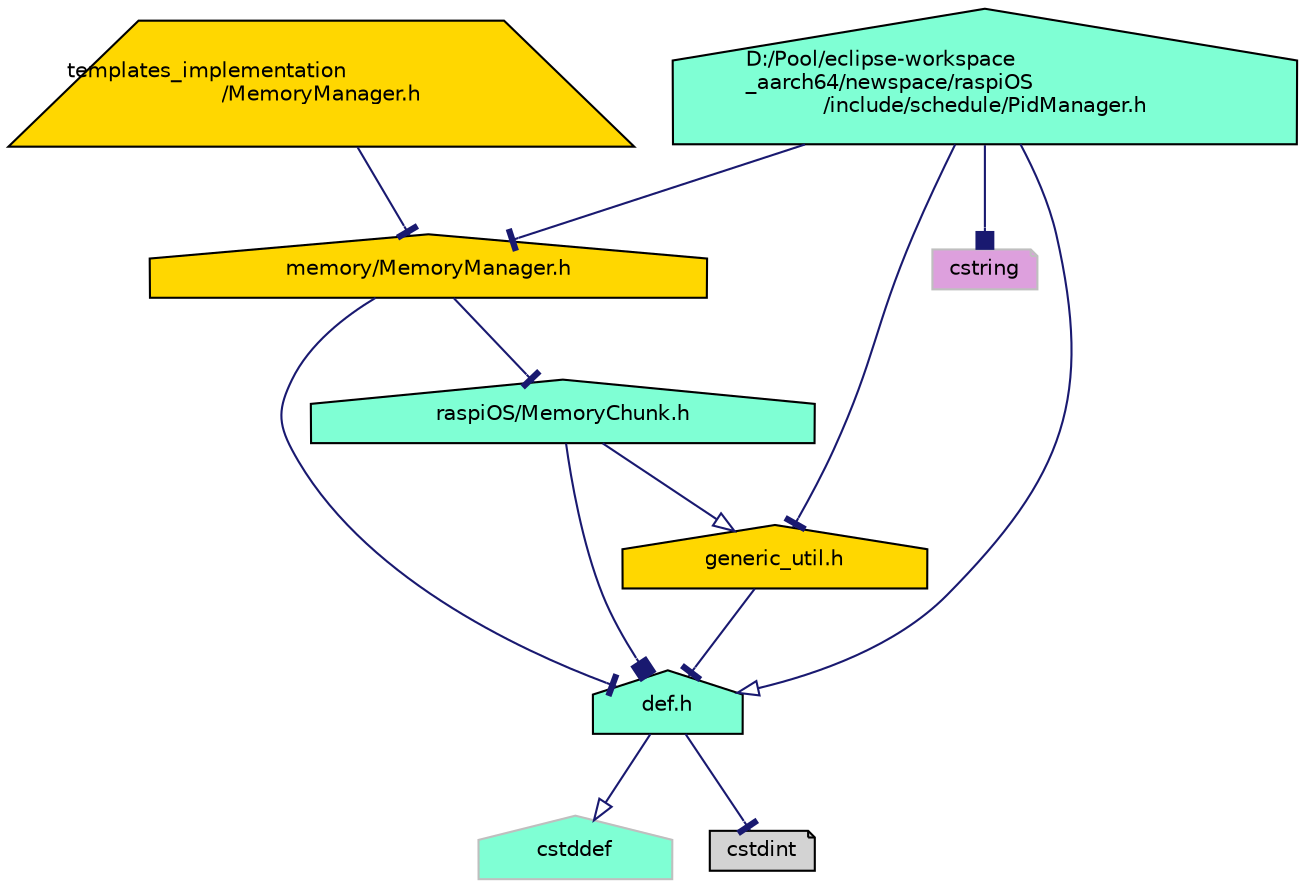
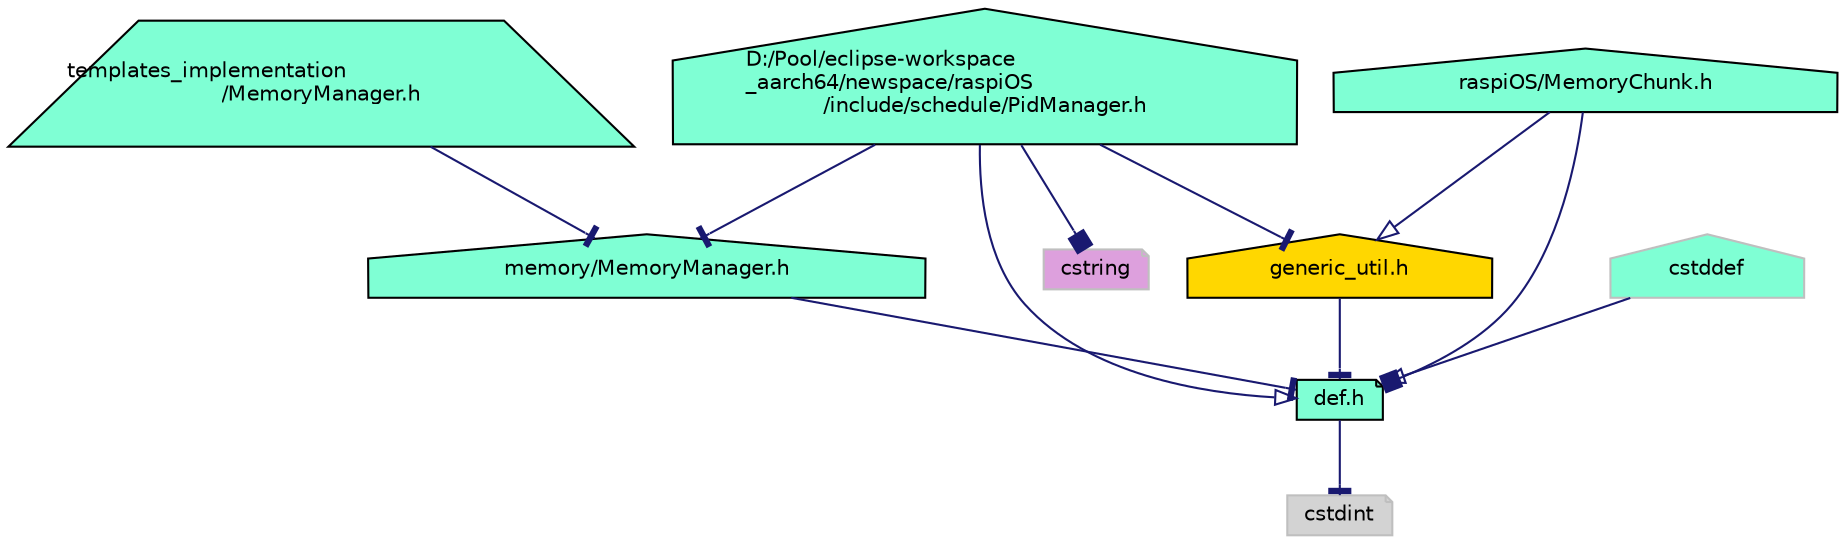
node "templates_implementation /MemoryManager.h": fillcolor gold -> aquamarine
node "memory/MemoryManager.h": fillcolor gold -> aquamarine
edge "memory/MemoryManager.h" -> "raspiOS/MemoryChunk.h": removed
node "def.h": shape house -> note
edge "def.h" -> "cstddef": reversed
node "cstdint": color black -> grey75
